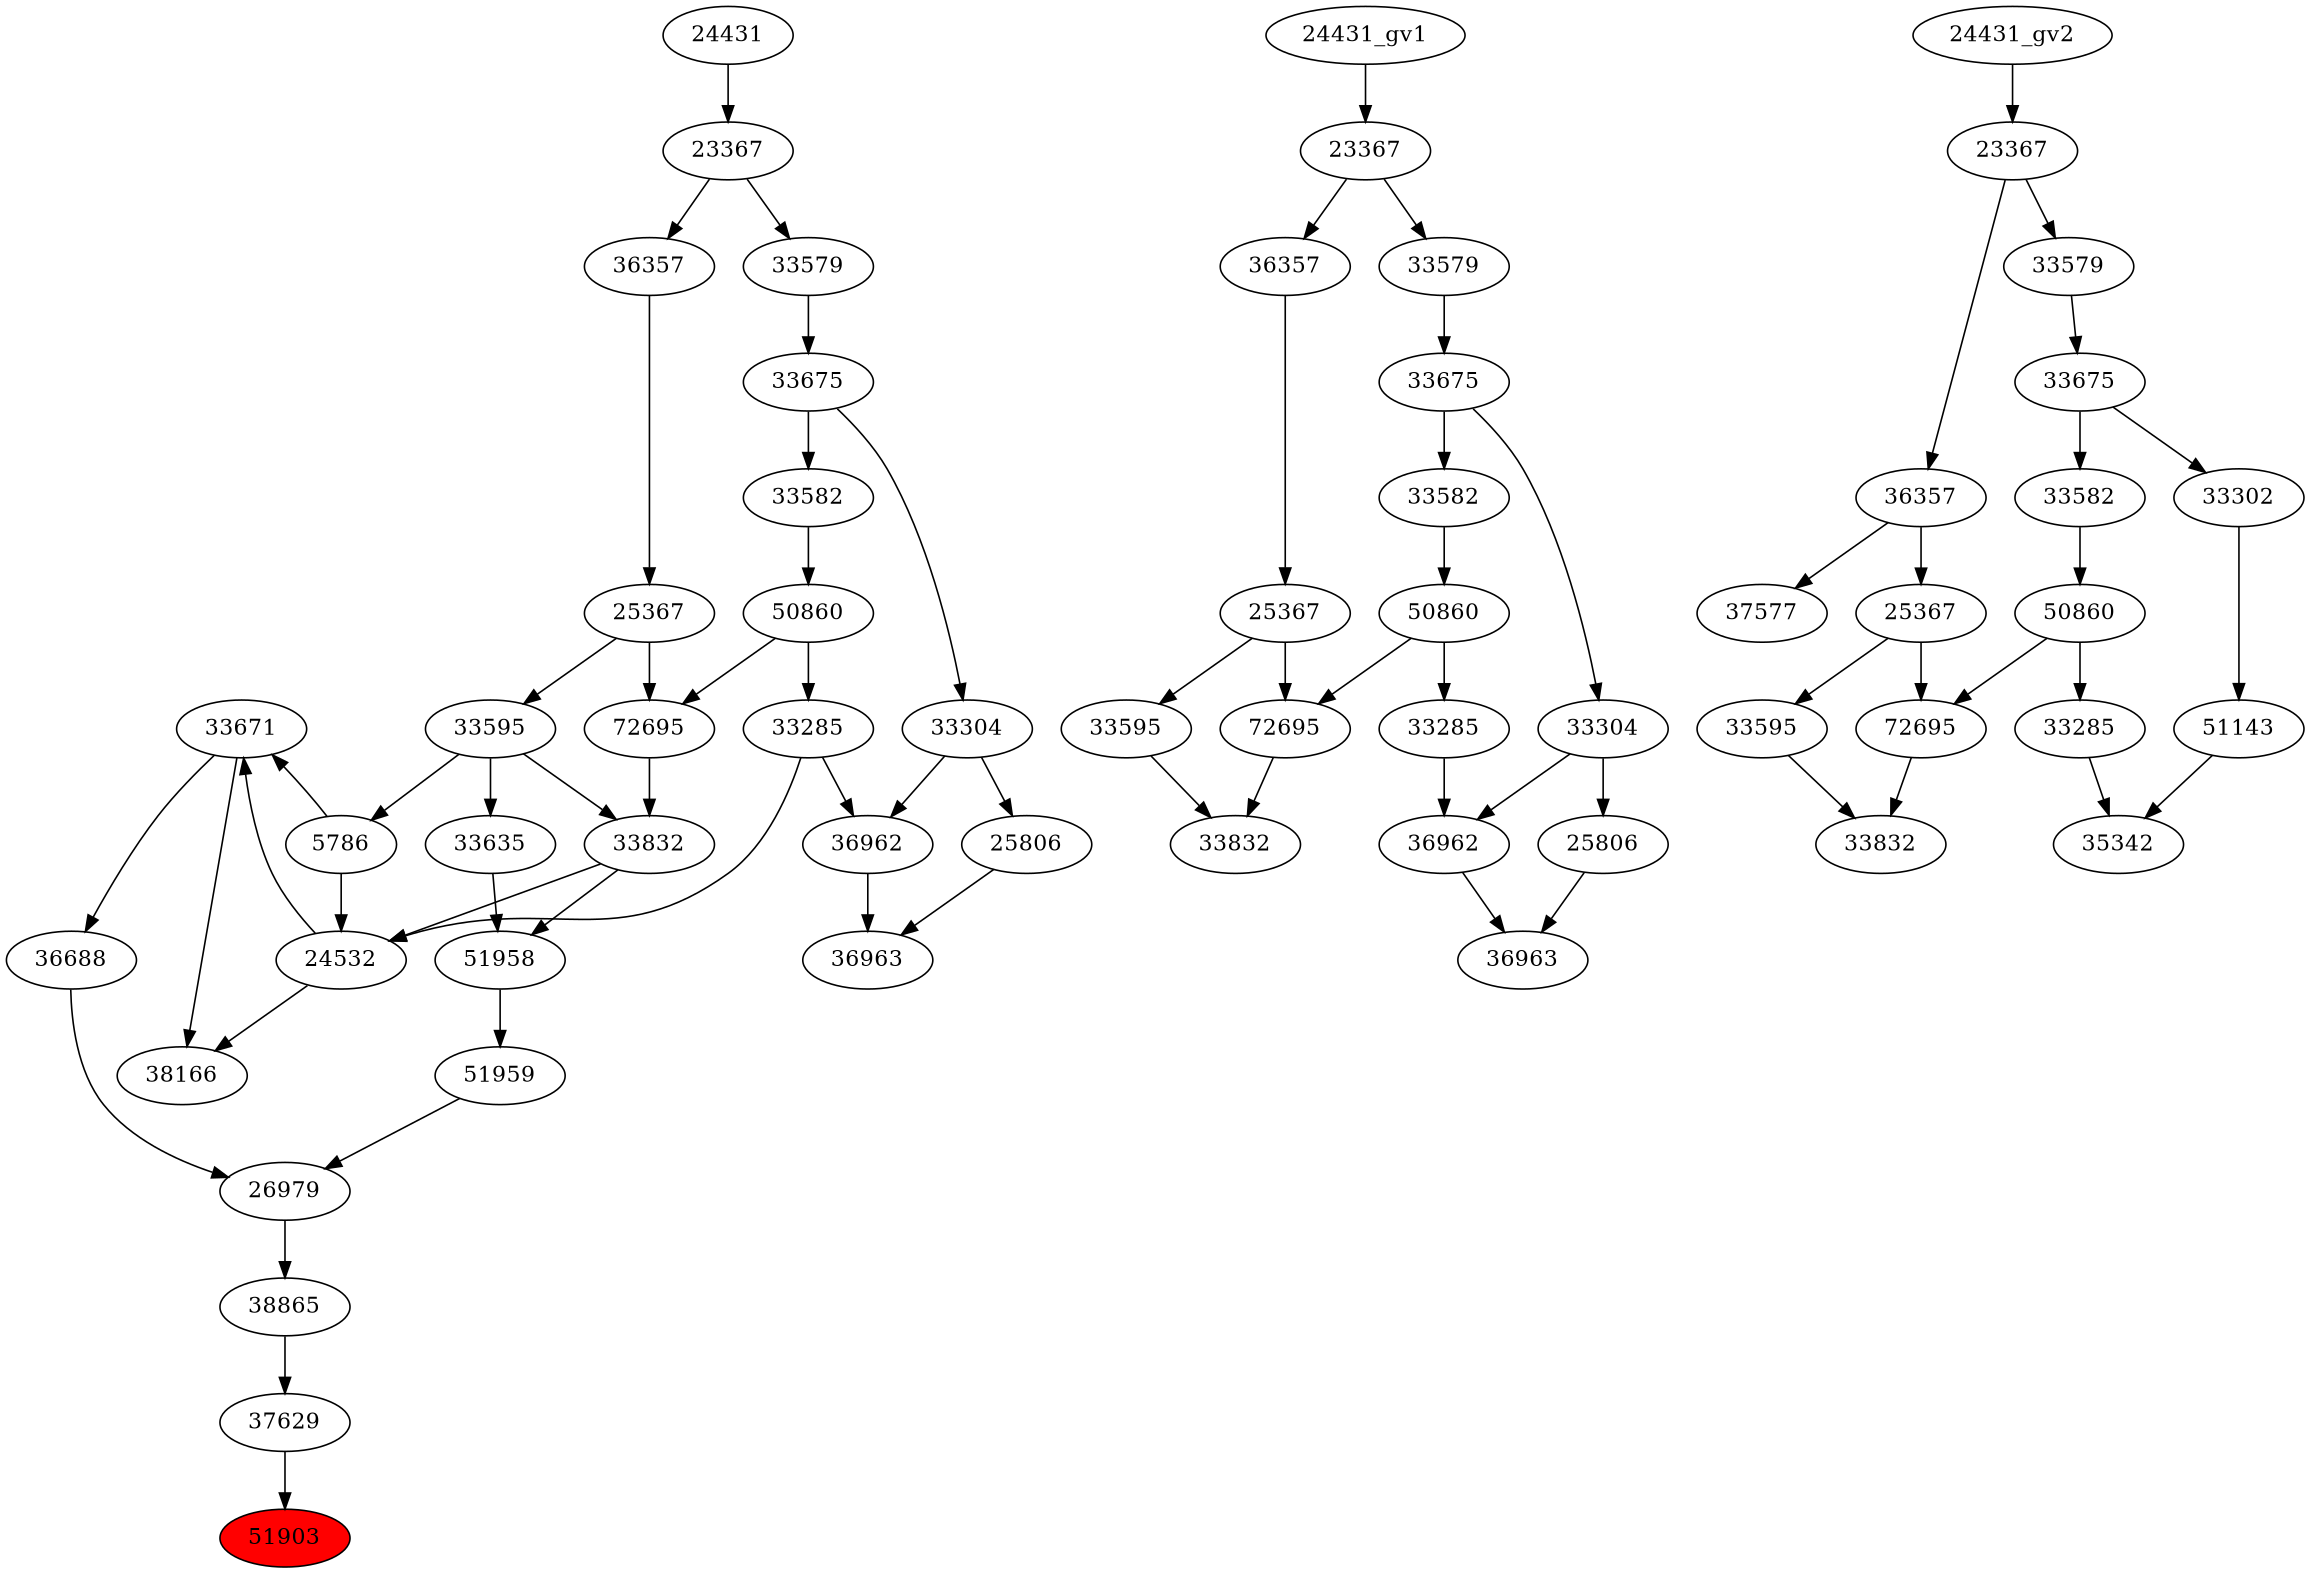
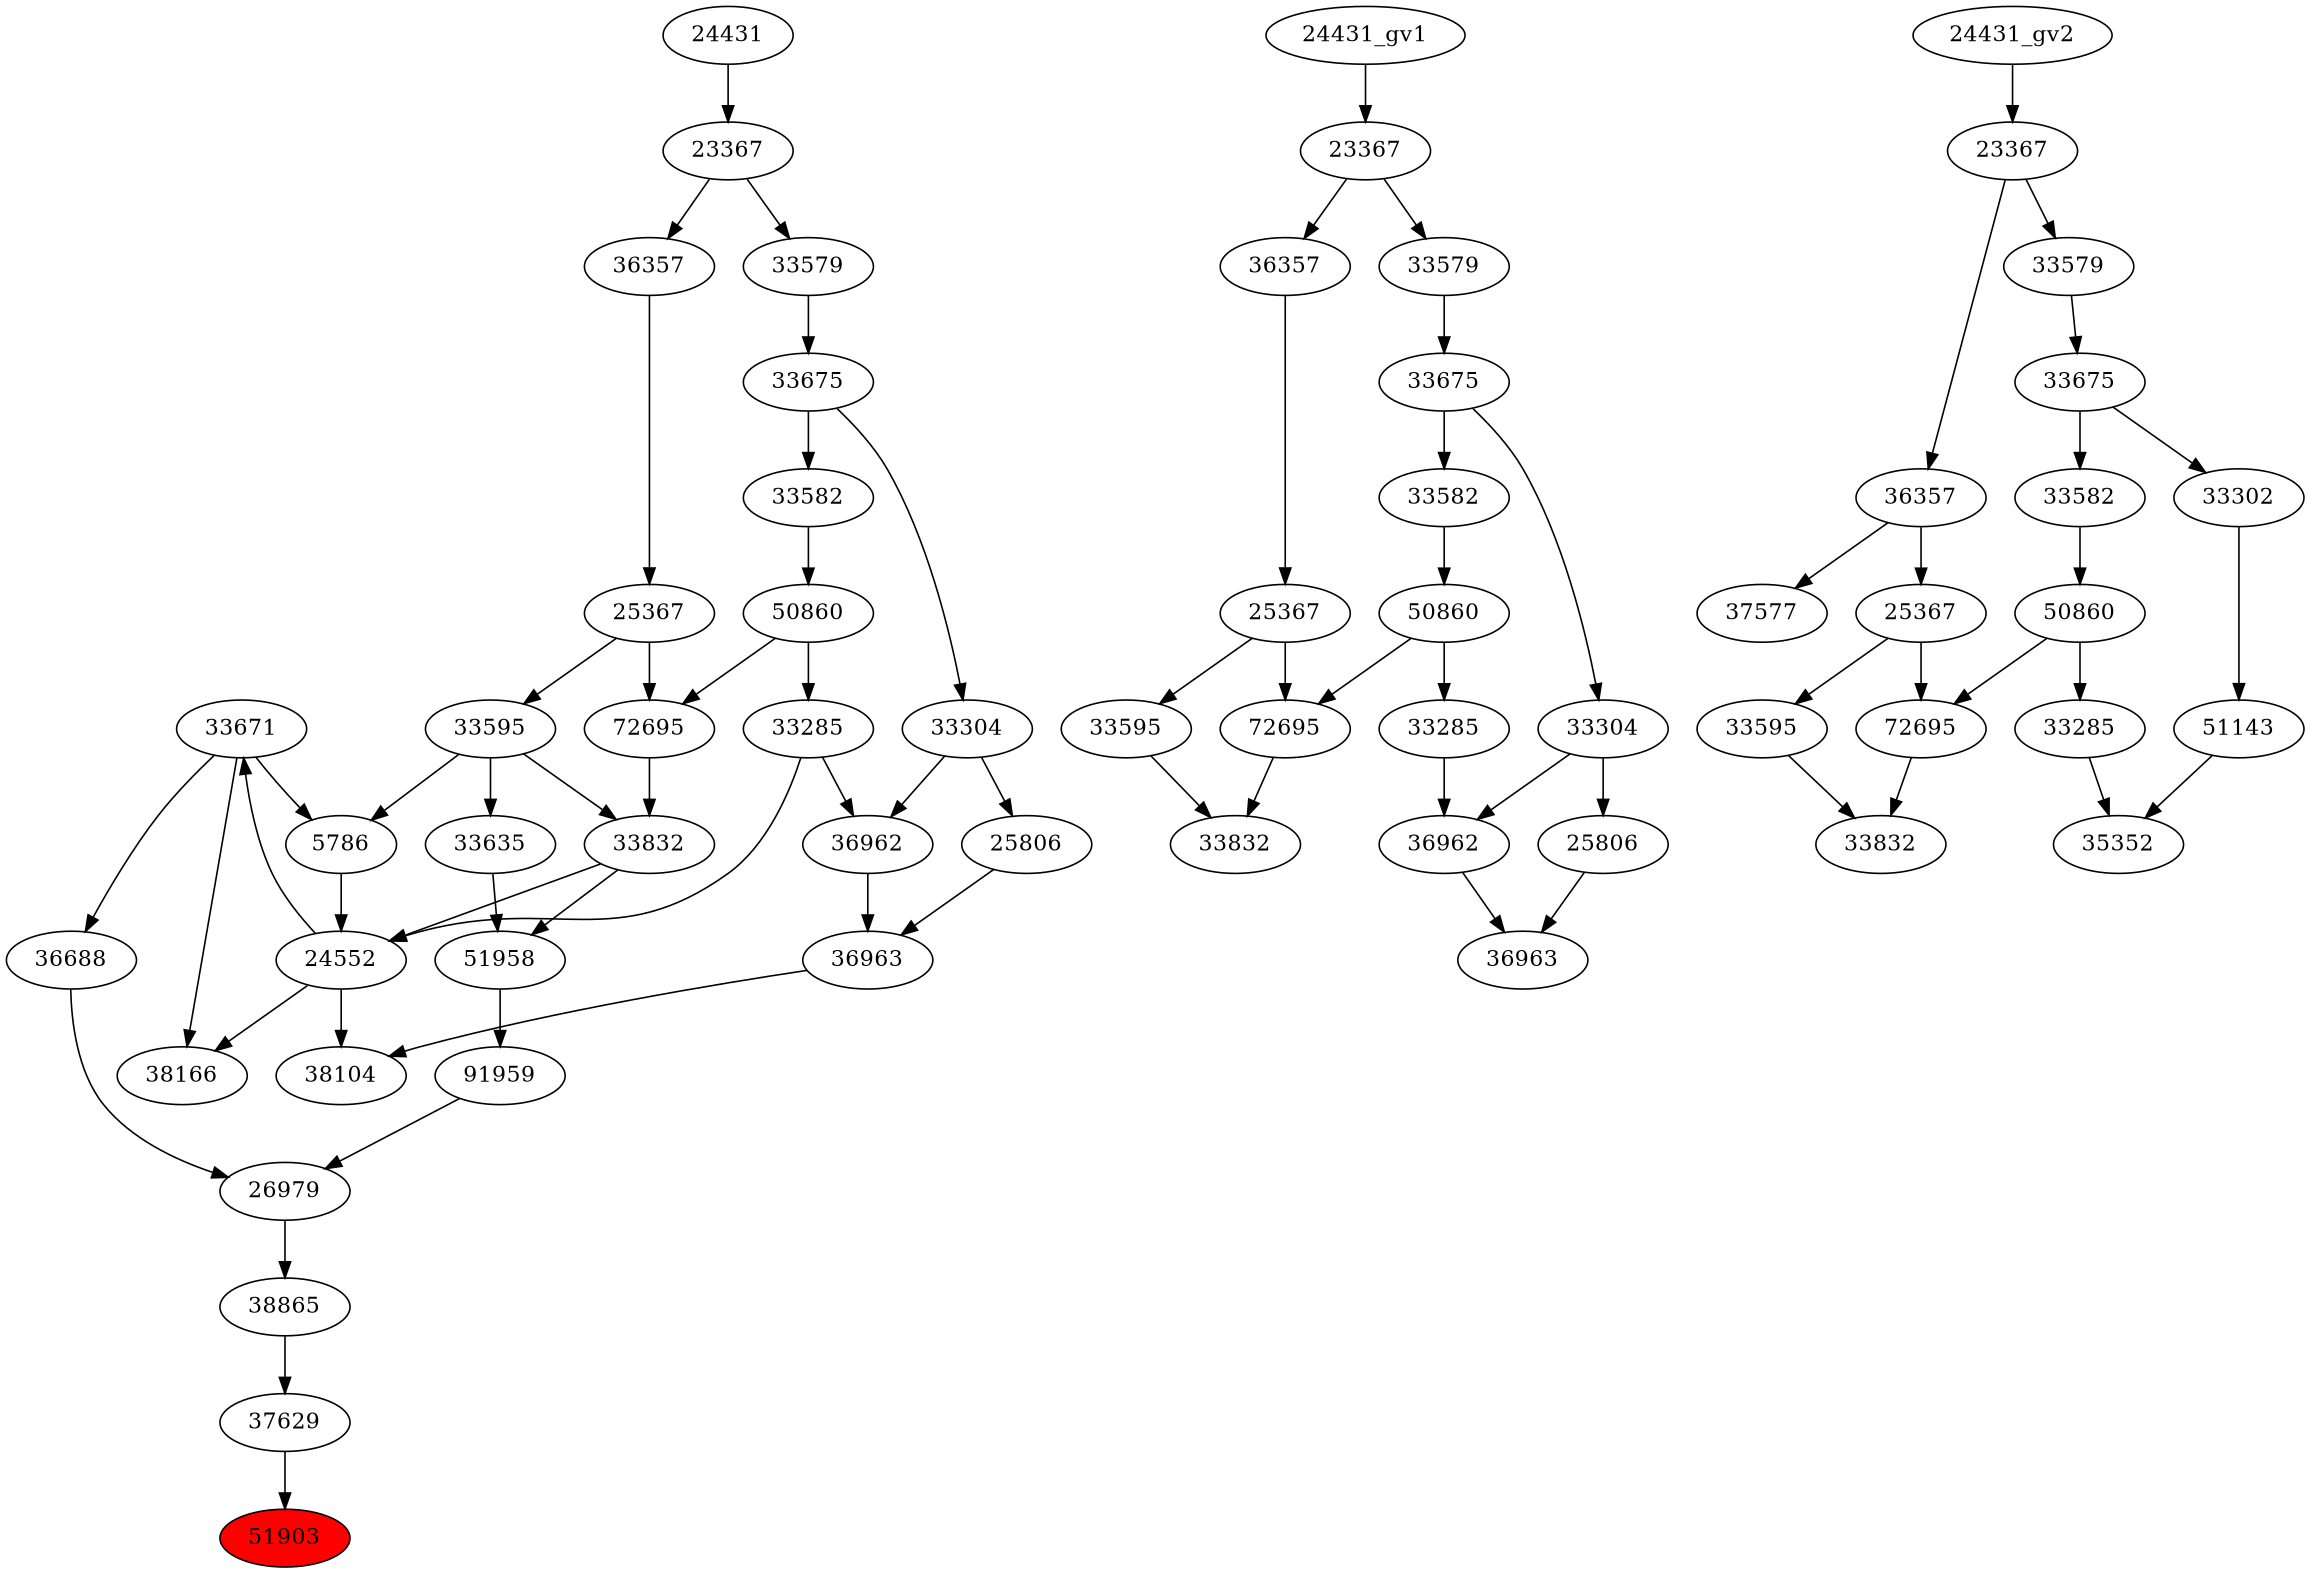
edge "5786" -> "33671": reversed
node "35342": label "35342" -> "35352"
node "24532": label "24532" -> "24552"
node "38104": added
node "51959": label "51959" -> "91959"
